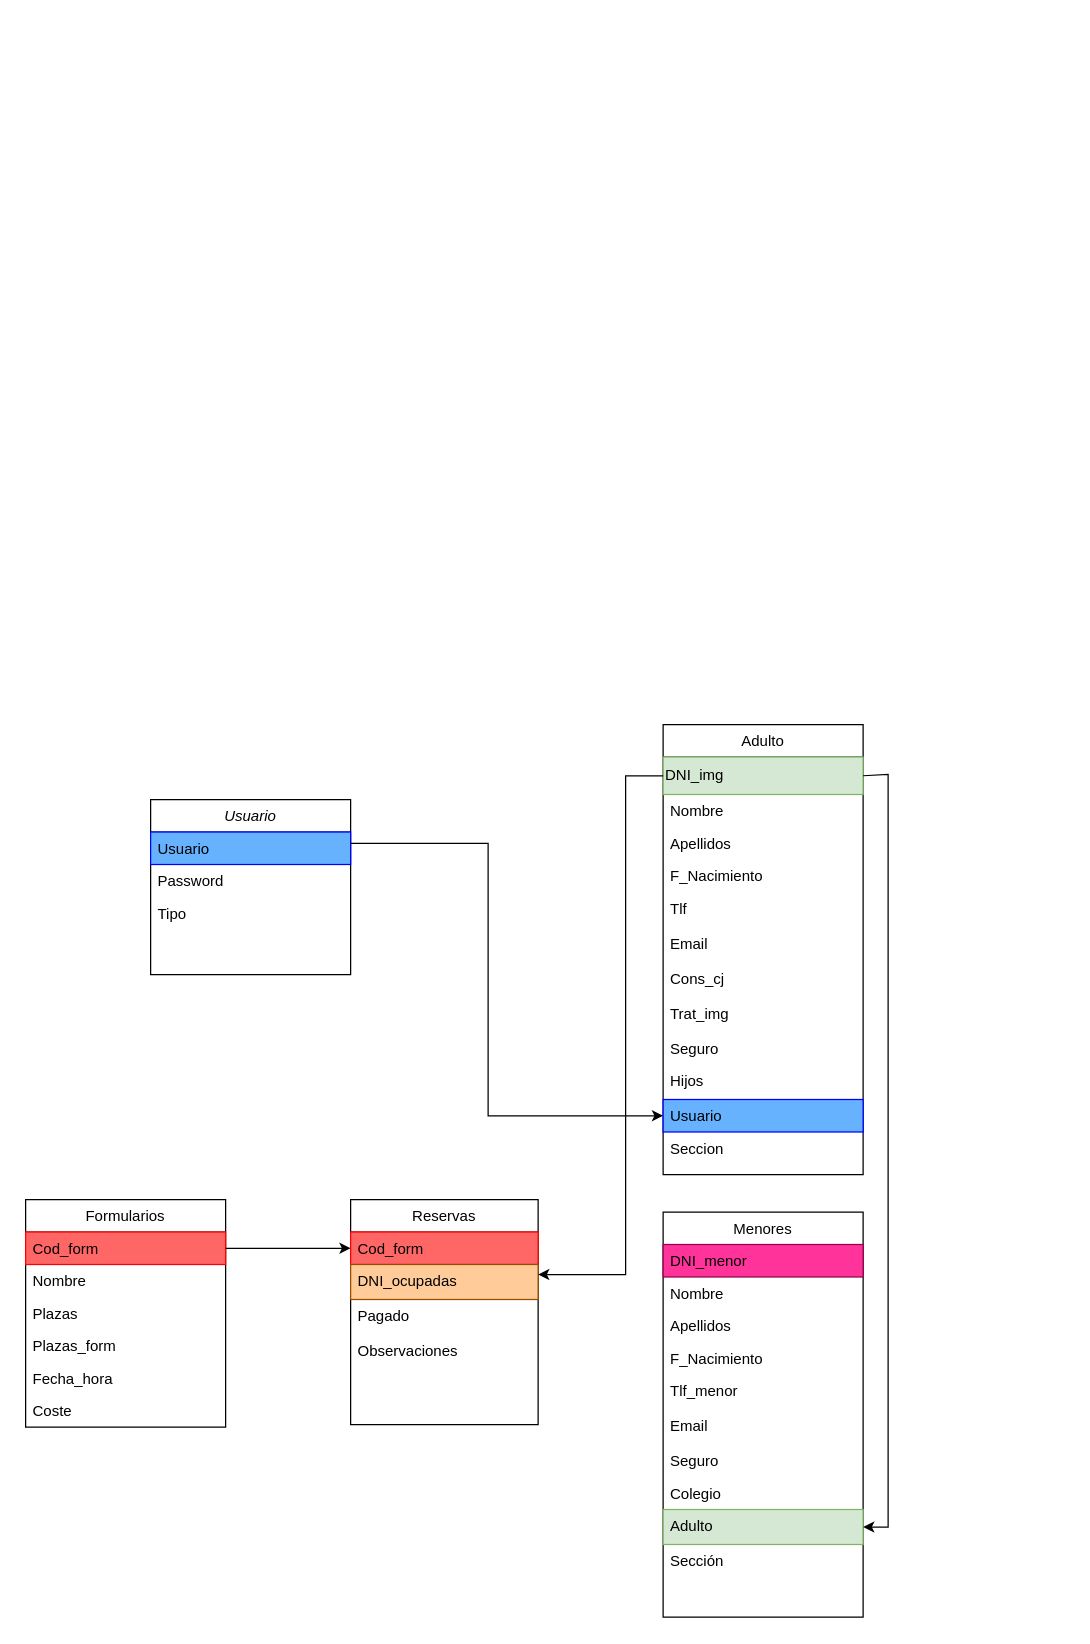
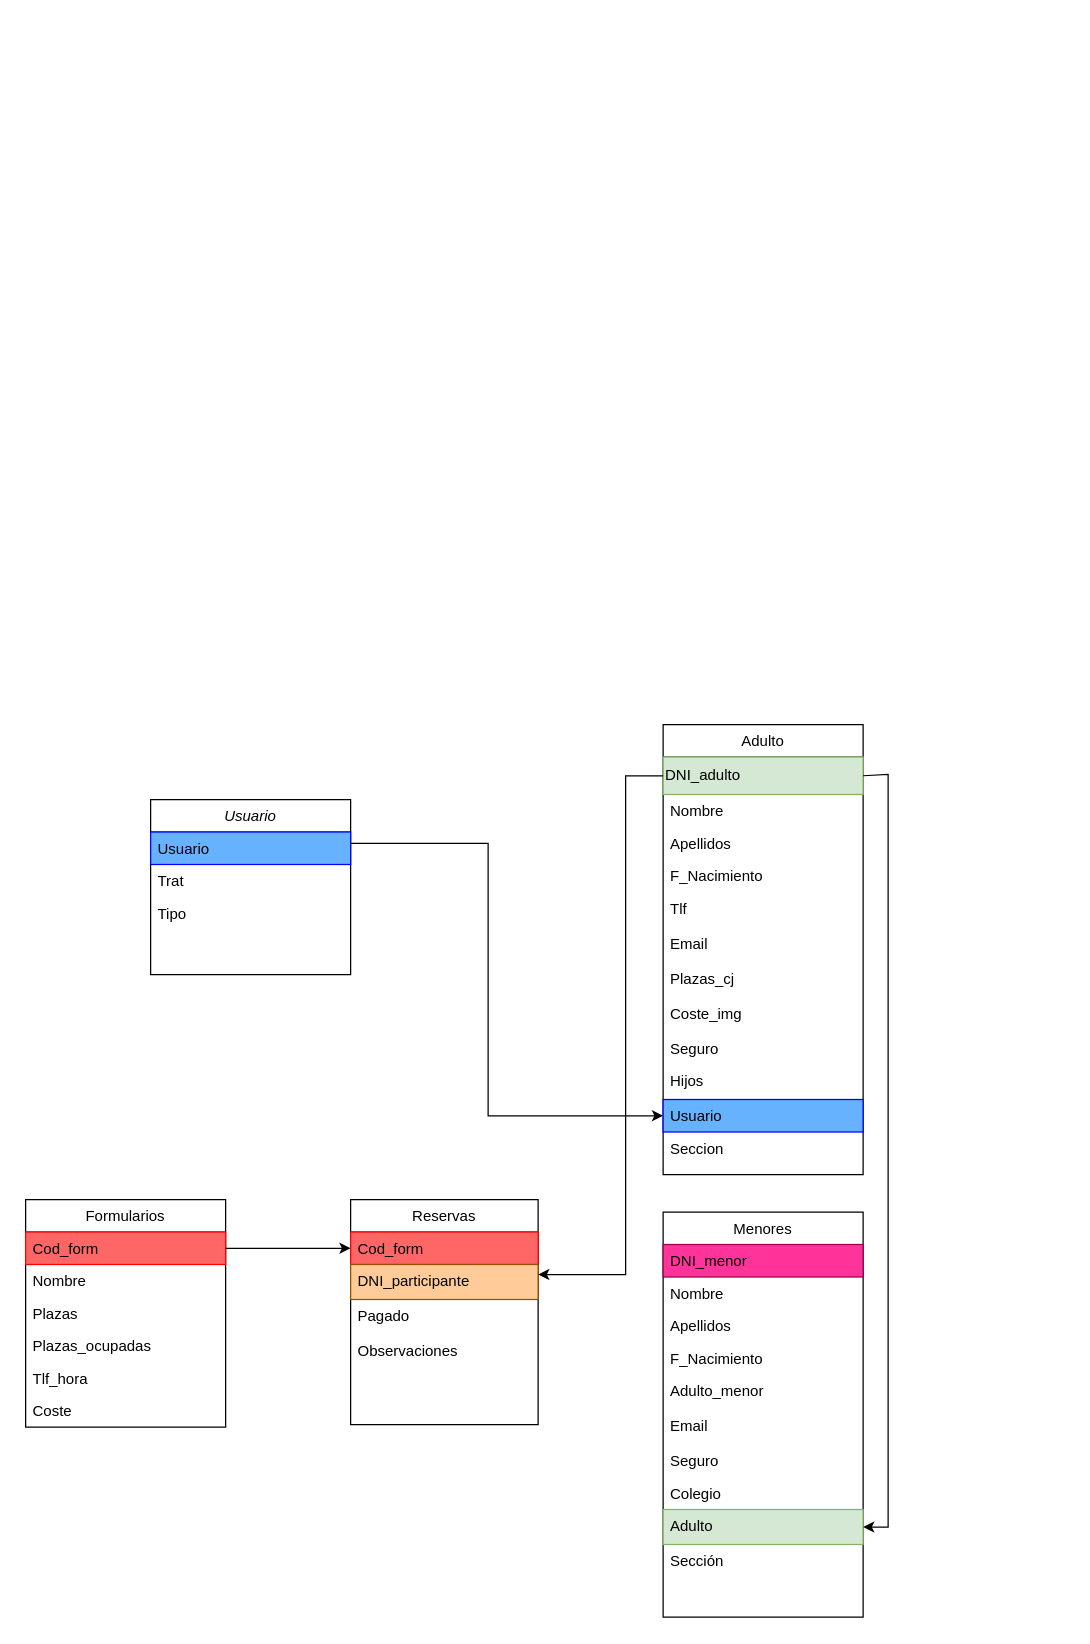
node "DNI_img": label "DNI_img" -> "DNI_adulto"
node "Password": label "Password" -> "Trat"
node "Cons_cj": label "Cons_cj" -> "Plazas_cj"
node "Trat_img": label "Trat_img" -> "Coste_img"
node "DNI_ocupadas": label "DNI_ocupadas" -> "DNI_participante"
node "Plazas_form": label "Plazas_form" -> "Plazas_ocupadas"
node "Fecha_hora": label "Fecha_hora" -> "Tlf_hora"
node "Tlf_menor": label "Tlf_menor" -> "Adulto_menor"
